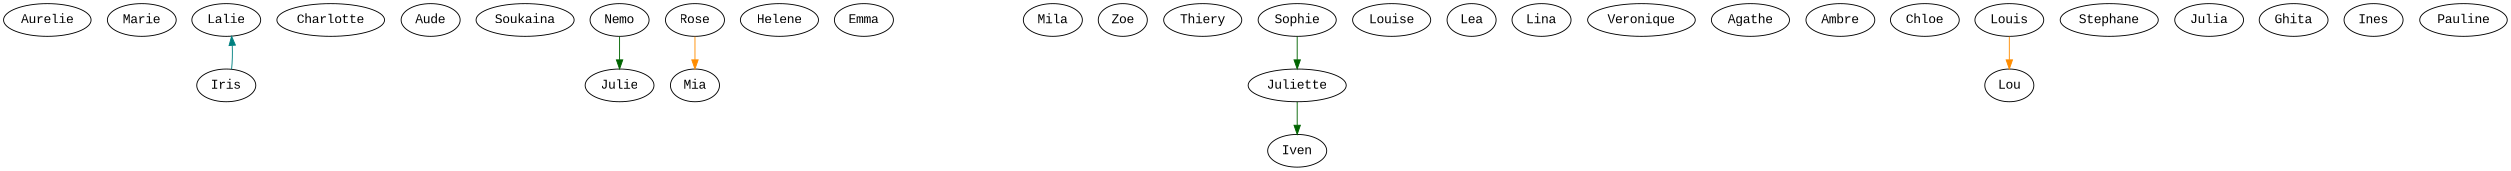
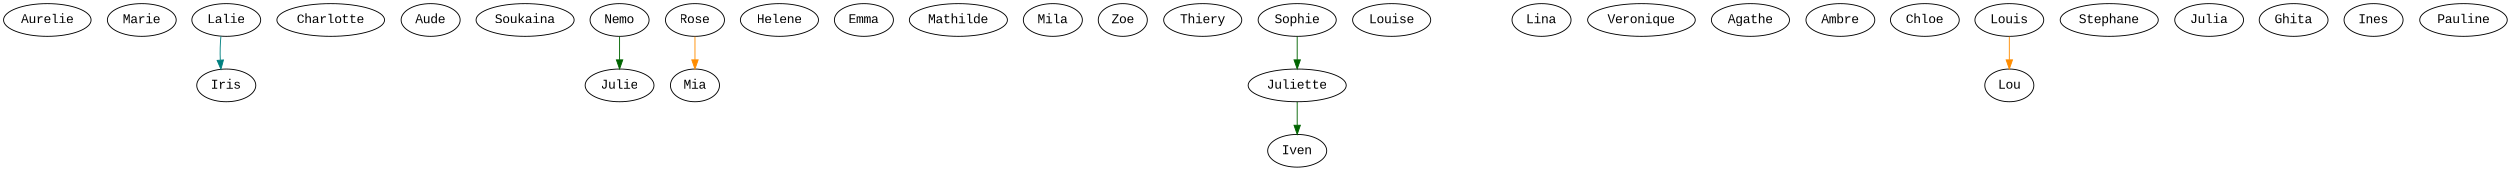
node "Mathilde": added
node "Lea": removed
edge "Iris" -> "Lalie": reversed
